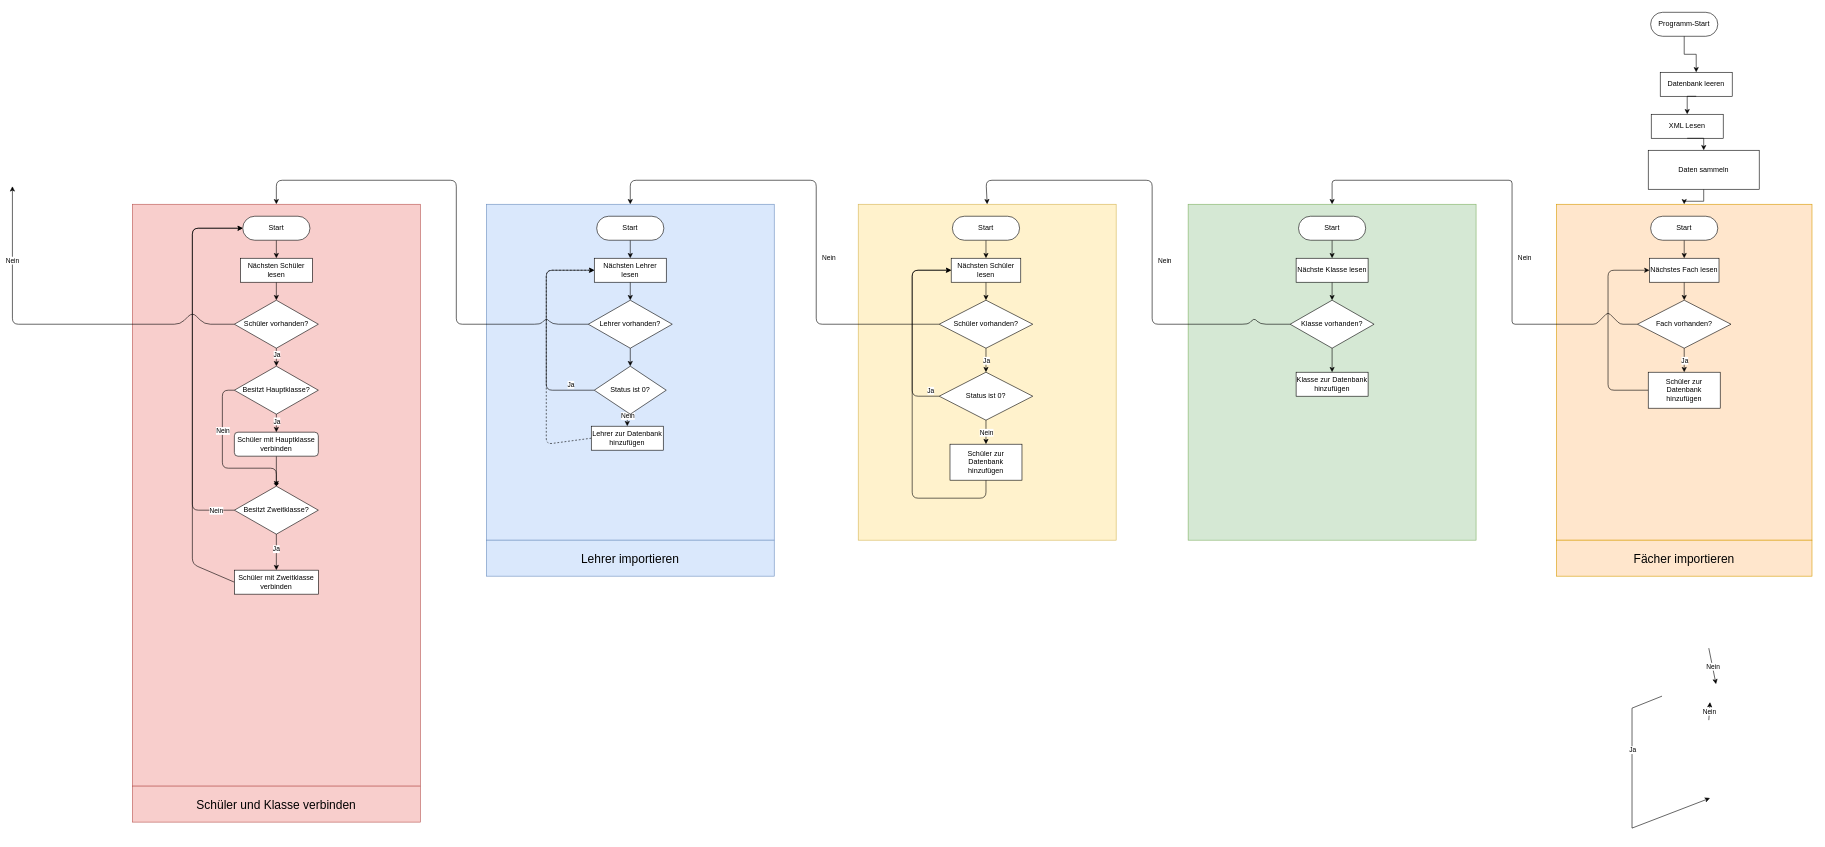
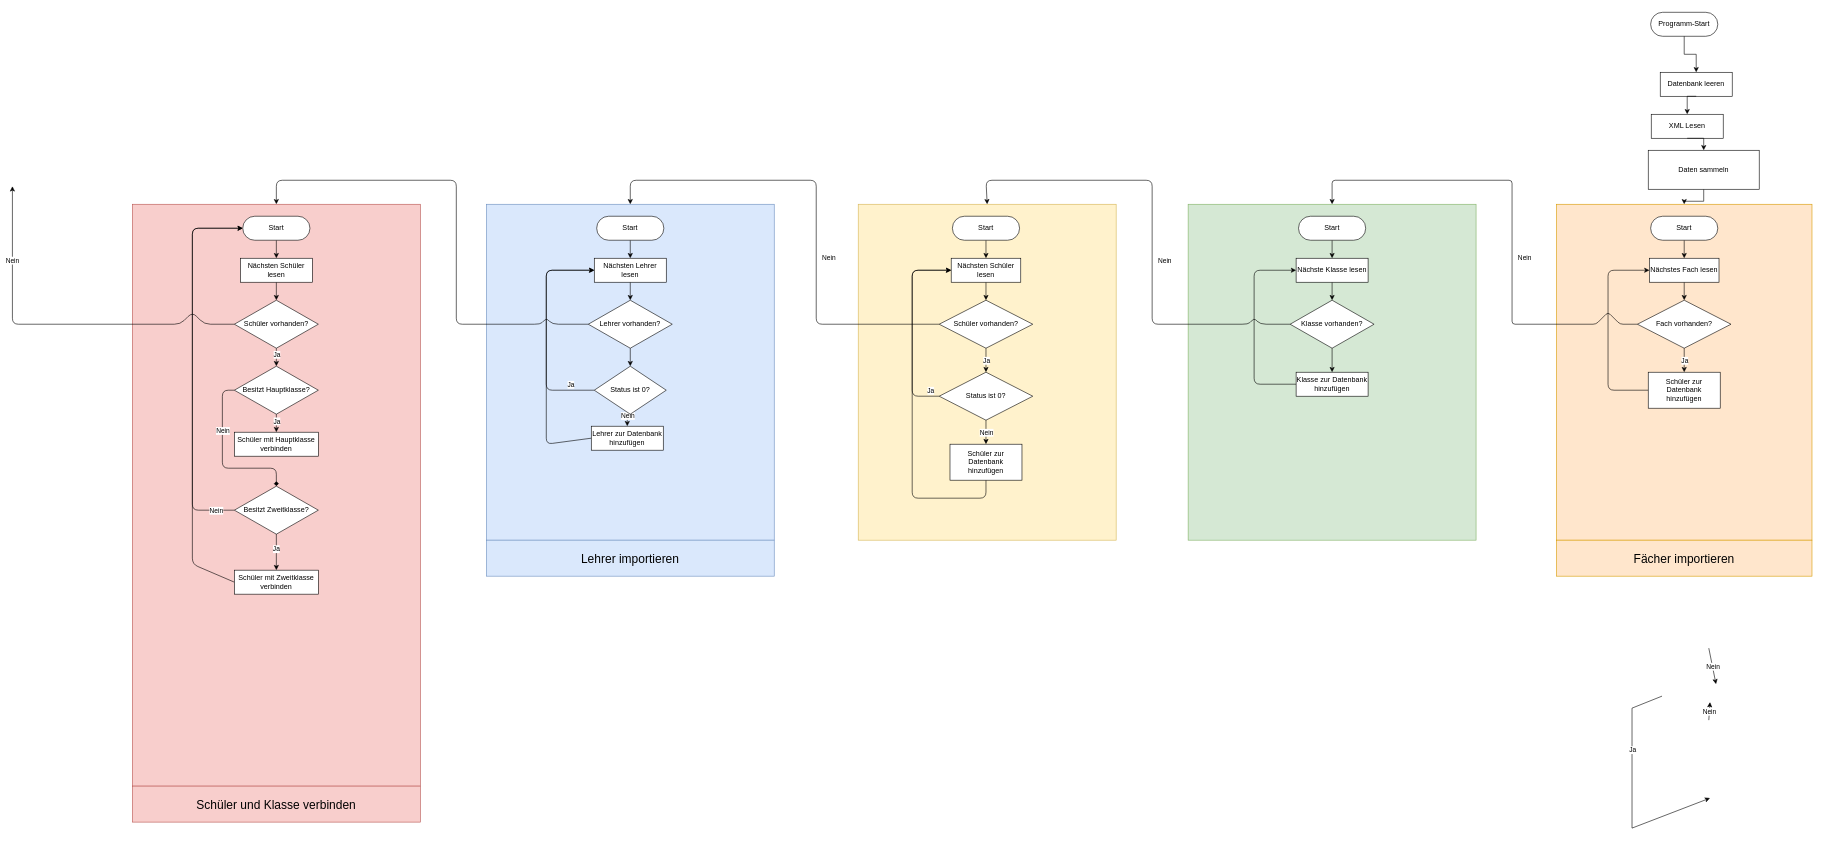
edge "Klasse zur Datenbank hinzufügen" -> "Nächste Klasse lesen": added
edge "Lehrer zur Datenbank hinzufügen" -> "Nächsten Lehrer lesen": style dashed -> solid
node "Schüler mit Hauptklasse verbinden": shape rounded rectangle -> rectangle
edge "Schüler mit Hauptklasse verbinden" -> "Besitzt Zweitklasse?": removed
